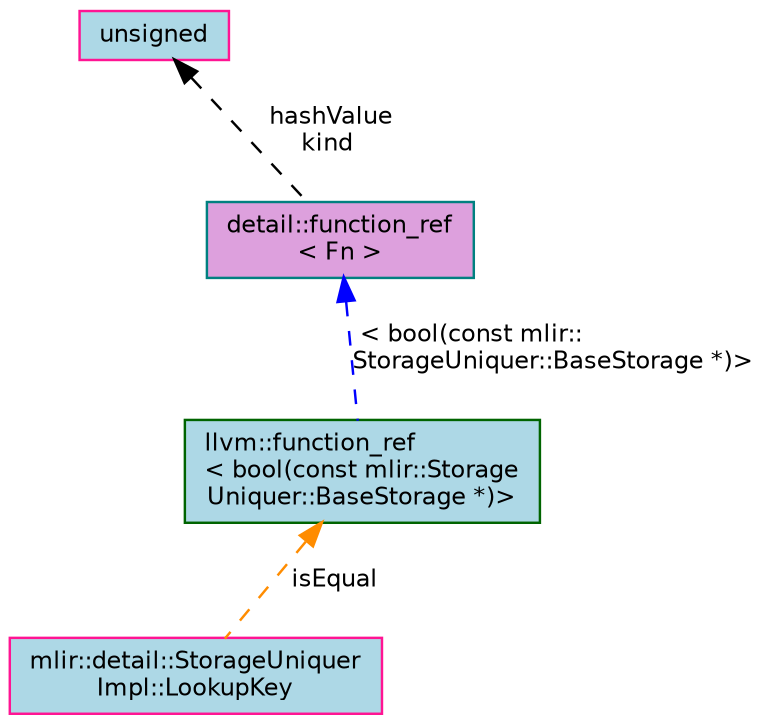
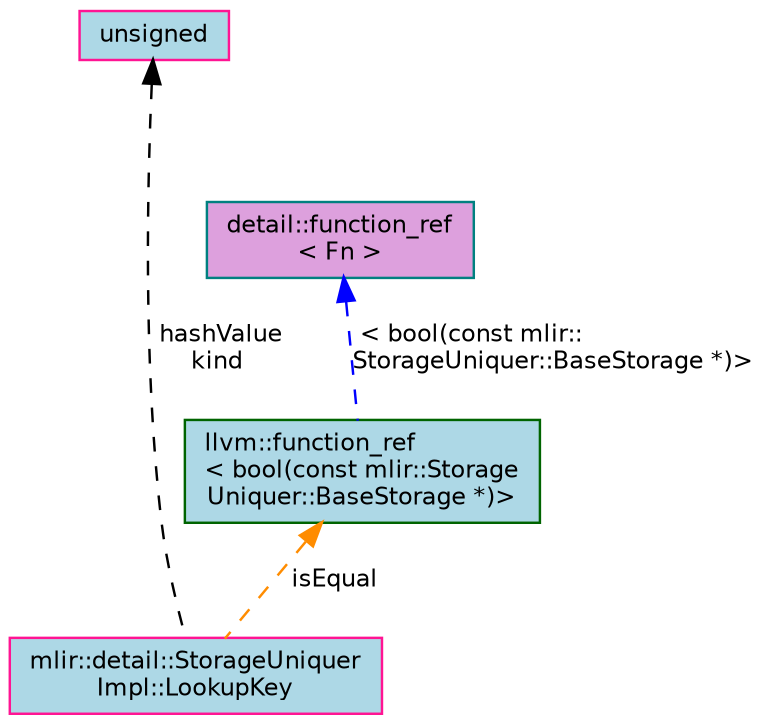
edge "detail::function_ref < Fn >" -> "unsigned": now "mlir::detail::StorageUniquer Impl::LookupKey" -> "unsigned"
